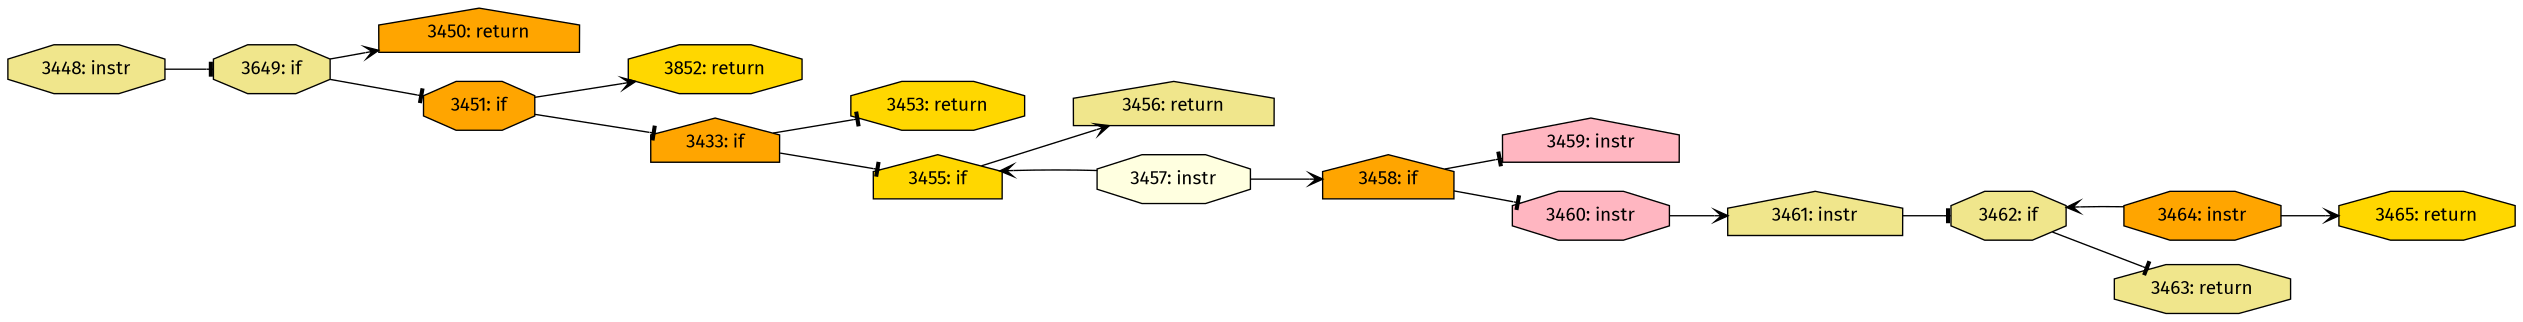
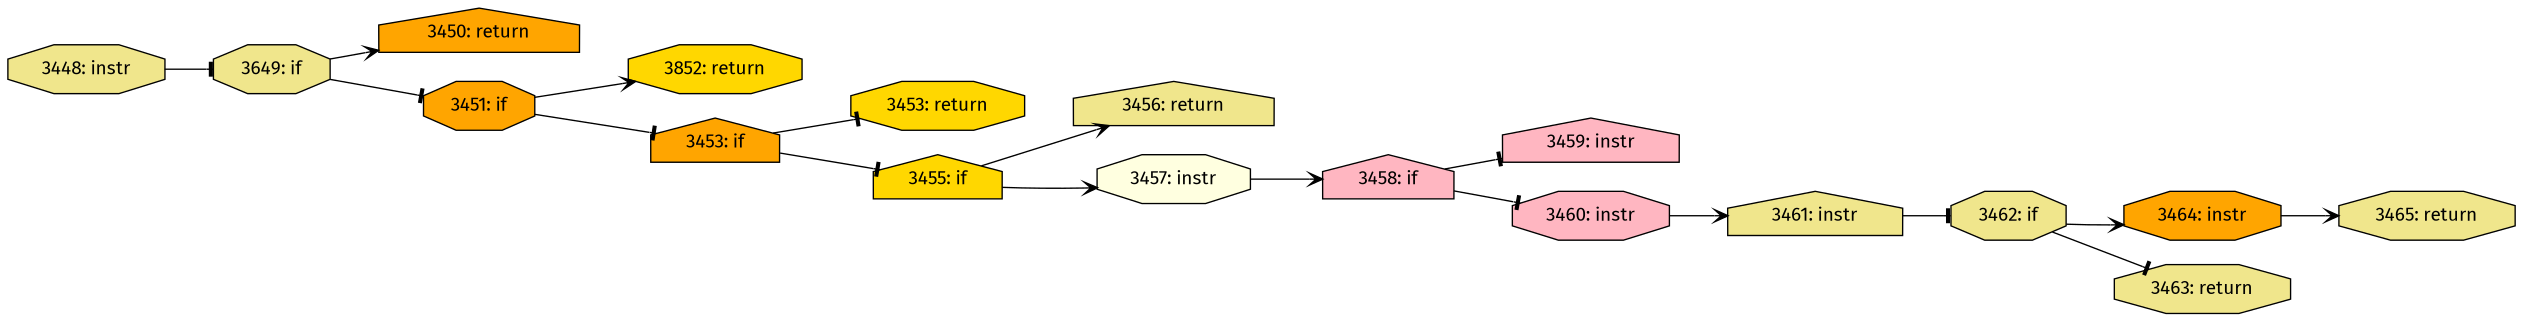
node "3433: if": label "3433: if" -> "3453: if"
edge "3457: instr" -> "3455: if": reversed
node "3458: if": fillcolor orange -> lightpink
edge "3464: instr" -> "3462: if": reversed
node "3465: return": fillcolor gold -> khaki
